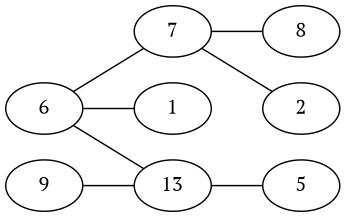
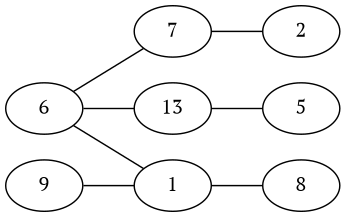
edge "7" -- "8": now "1" -- "8"
edge "9" -- "13": now "9" -- "1"
